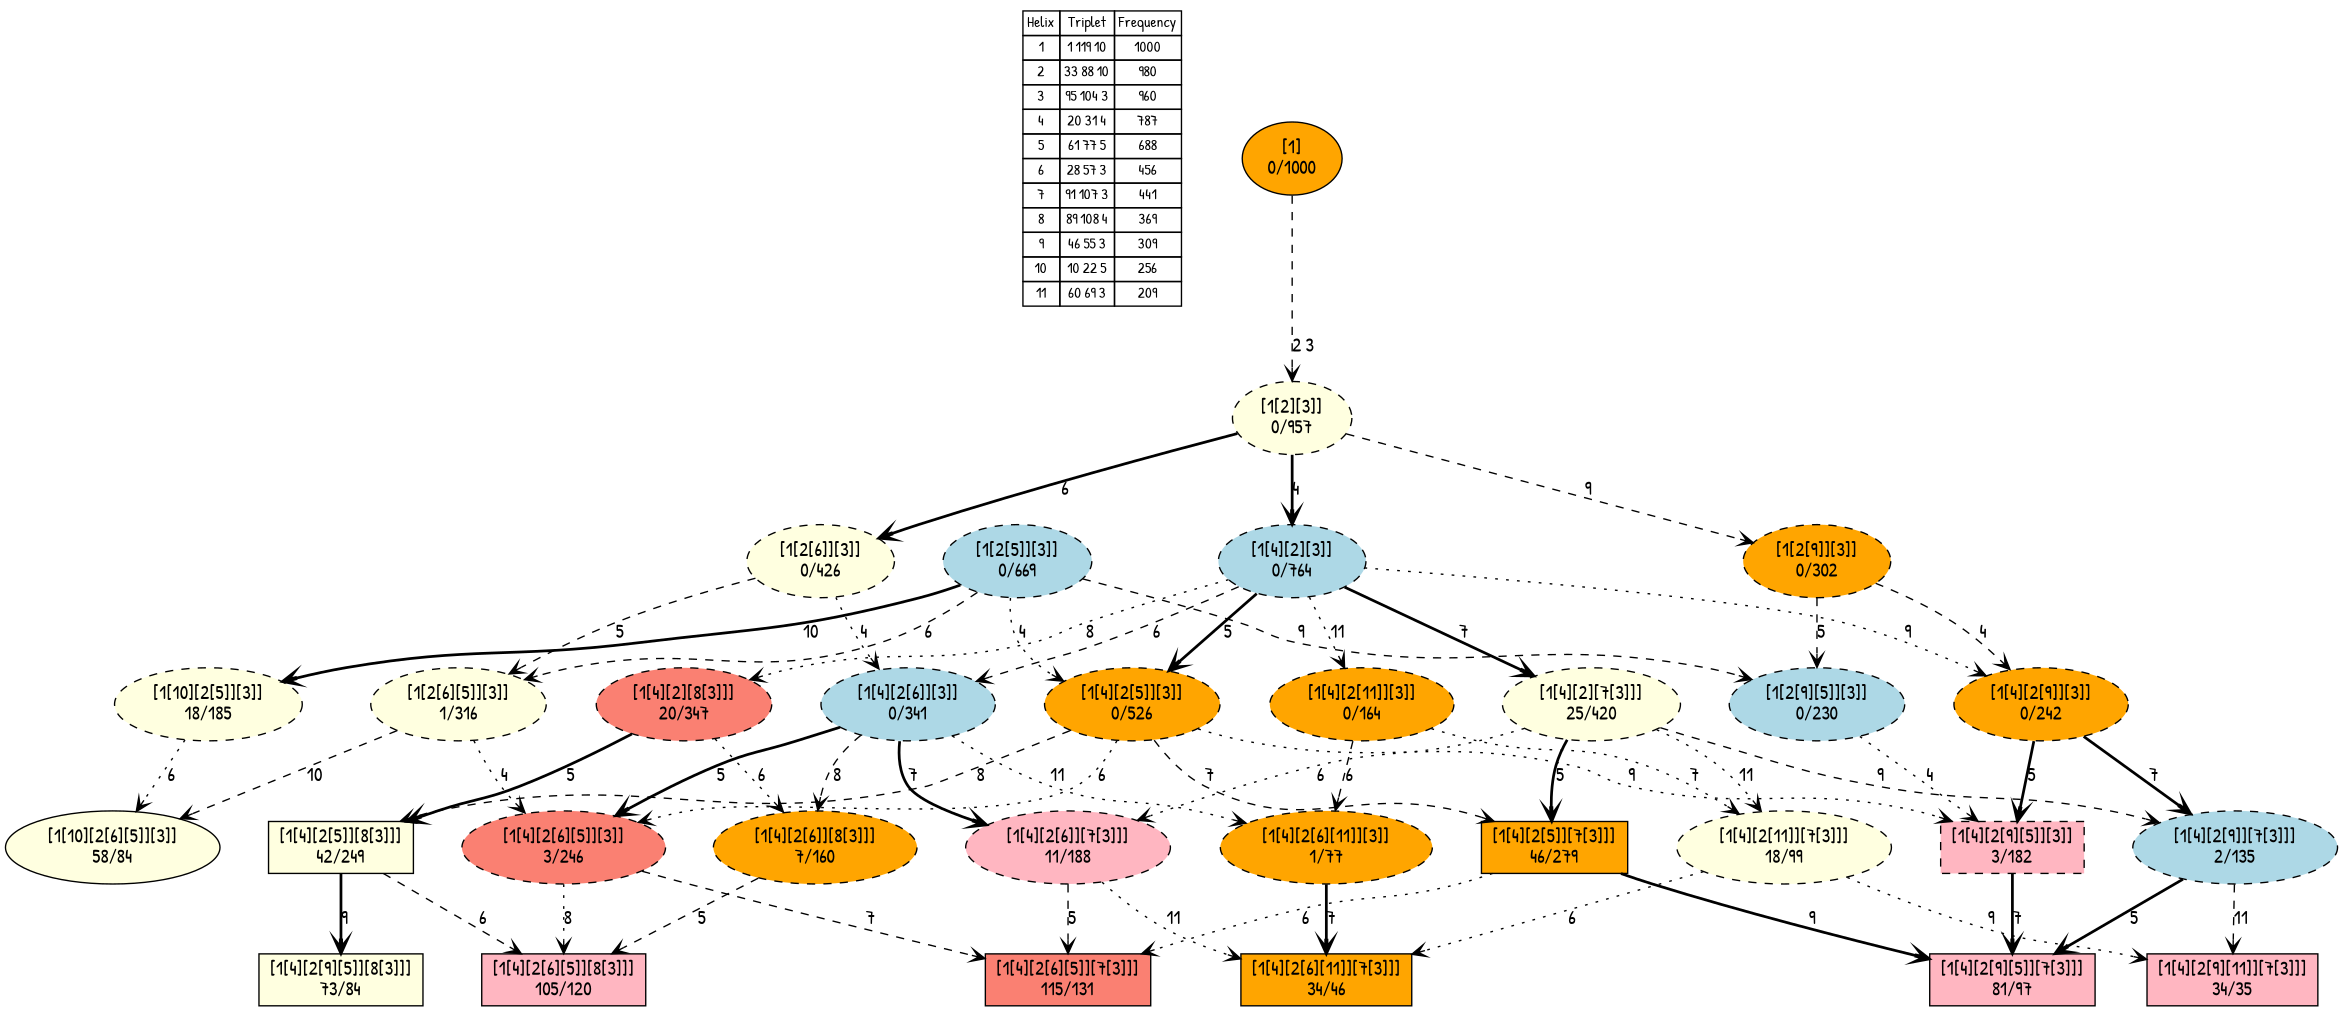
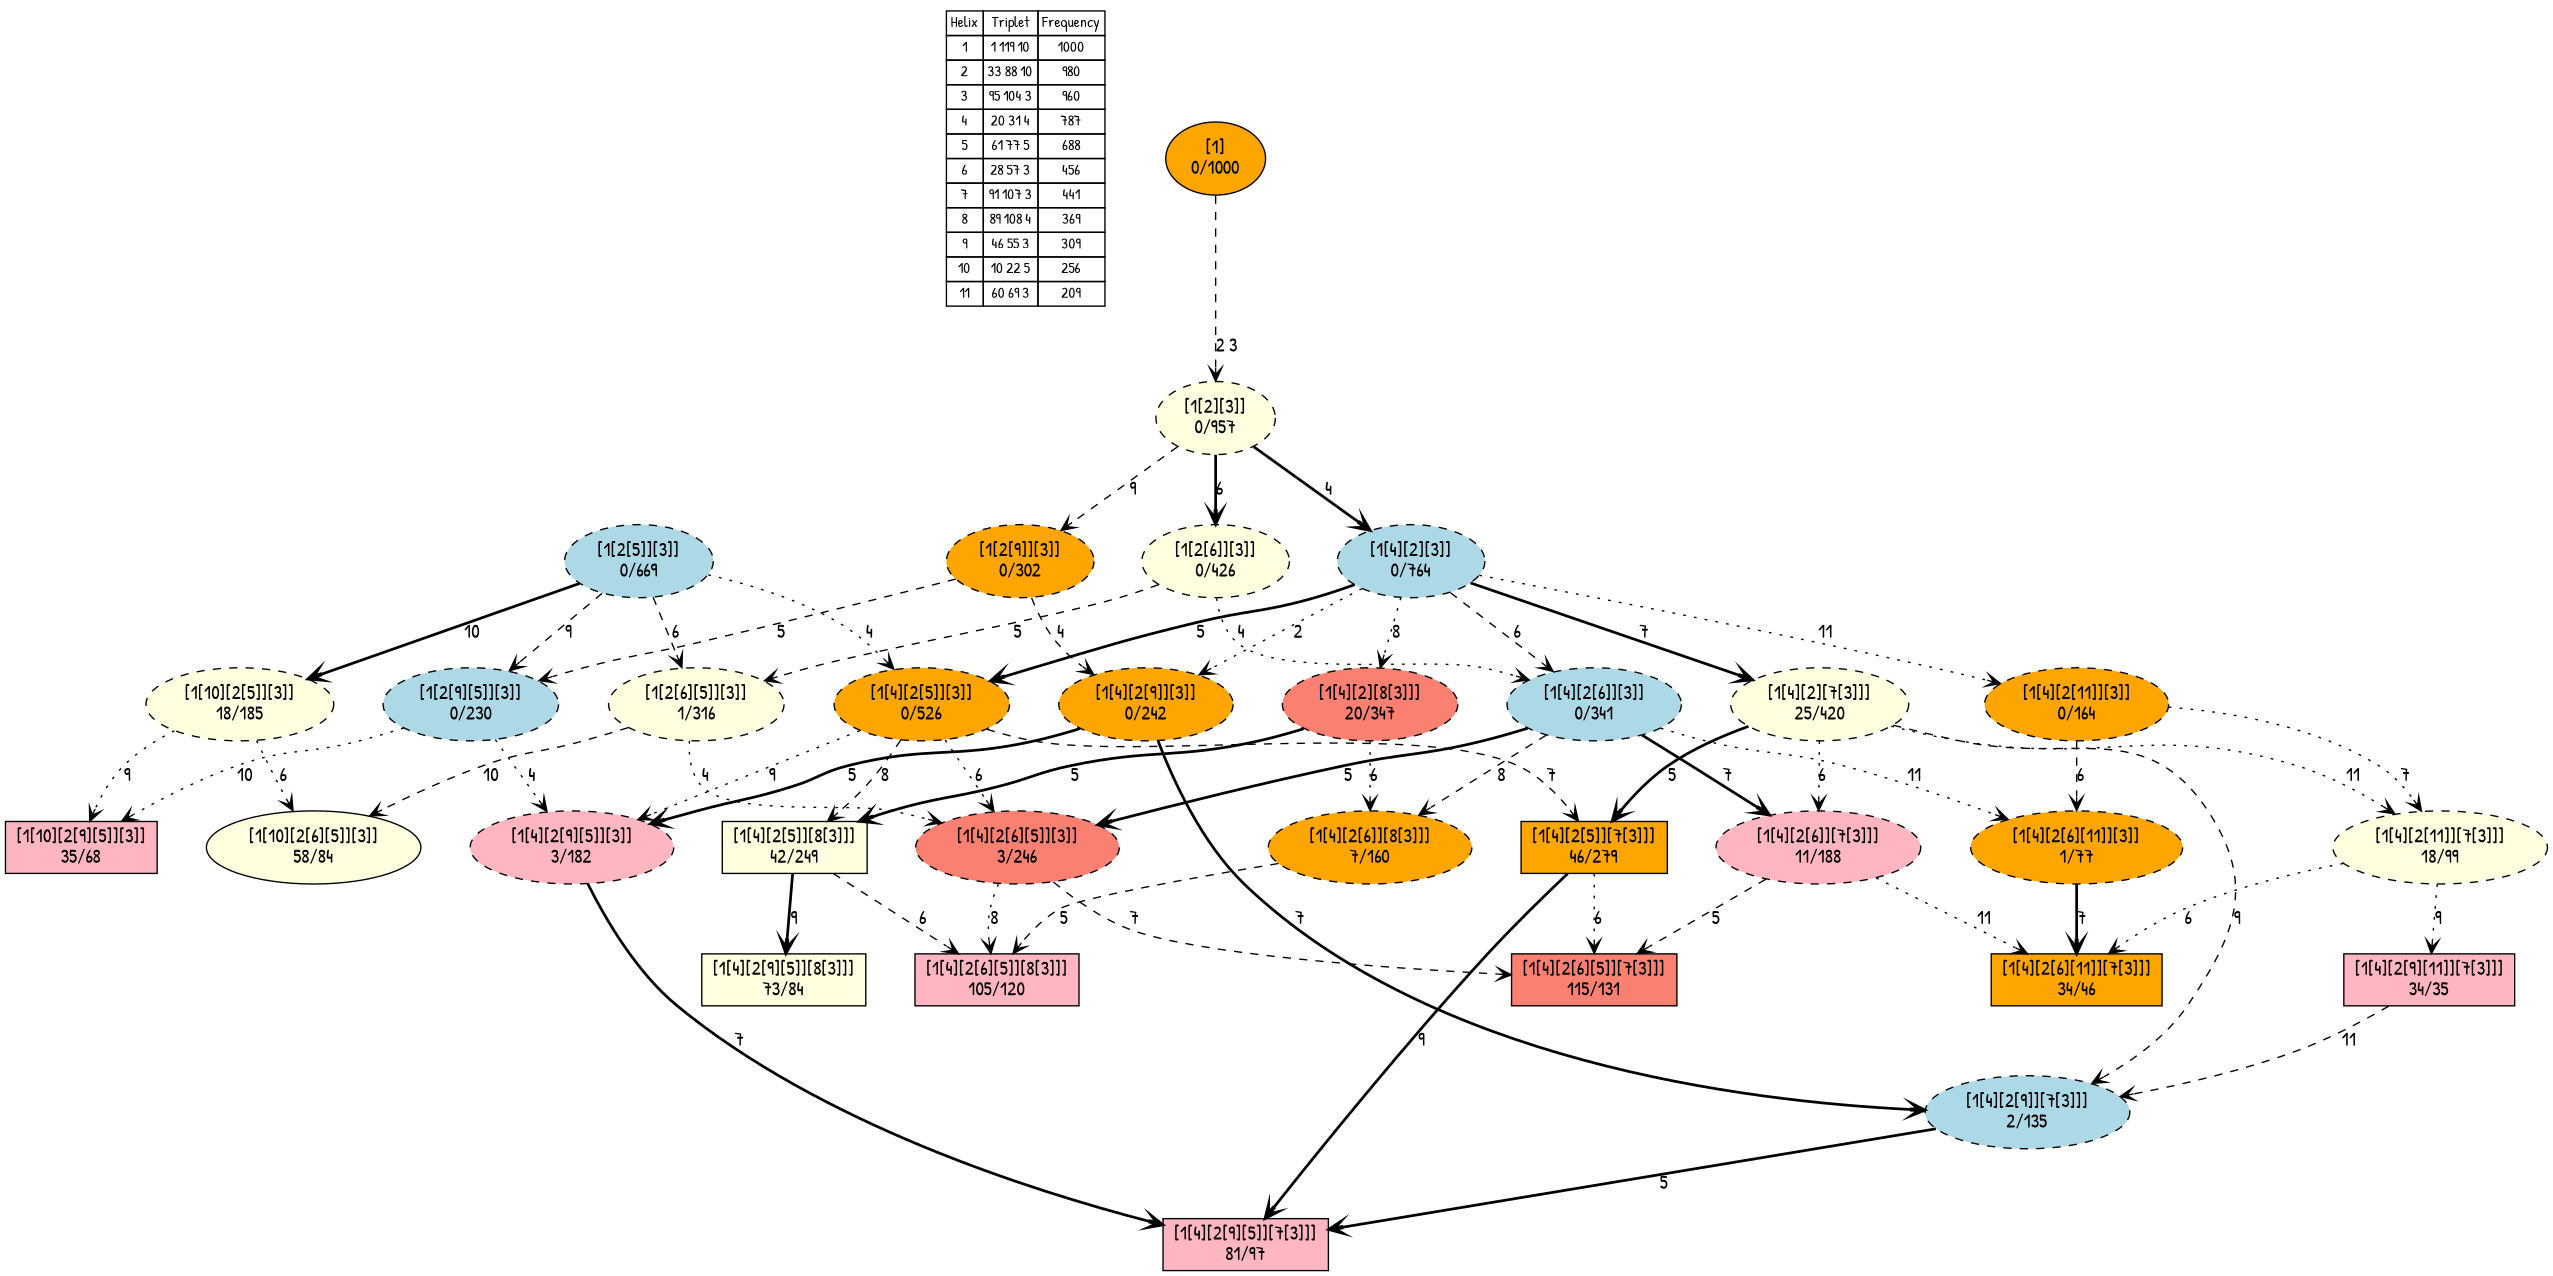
edge "[1[4][2][3]] 0/764" -> "[1[4][2[9]][3]] 0/242": label "9 " -> "2 "
node "[1[10][2[9][5]][3]] 35/68": added
node "[1[4][2[9][5]][3]] 3/182": shape box -> ellipse
edge "[1[4][2[9]][7[3]]] 2/135" -> "[1[4][2[9][11]][7[3]]] 34/35": reversed
